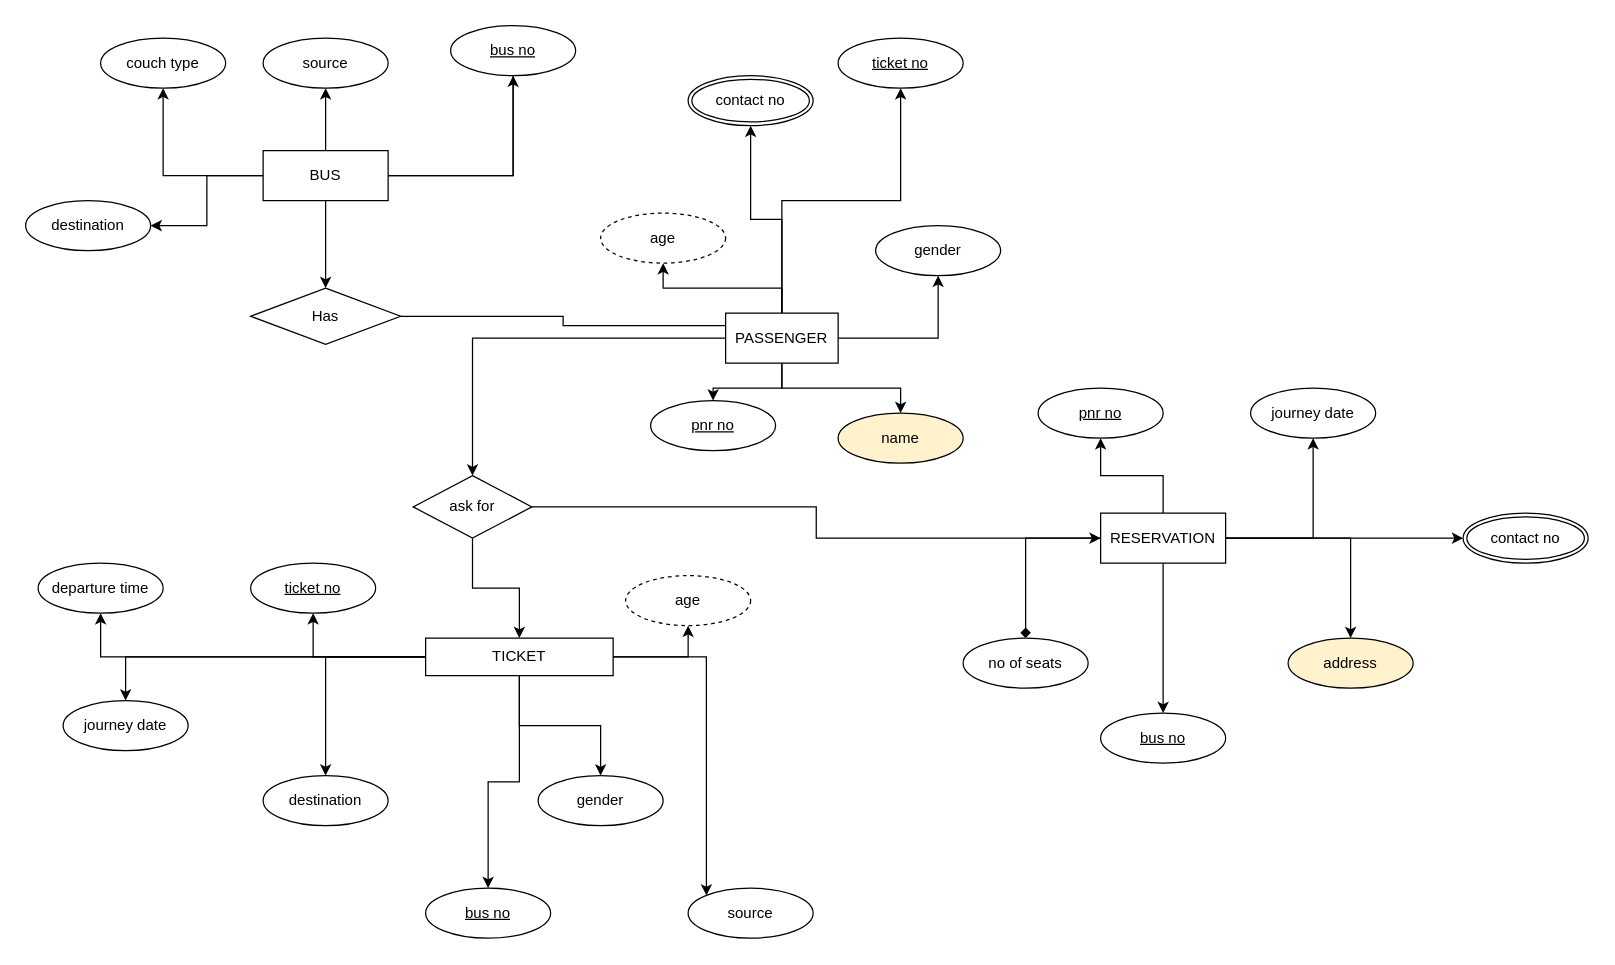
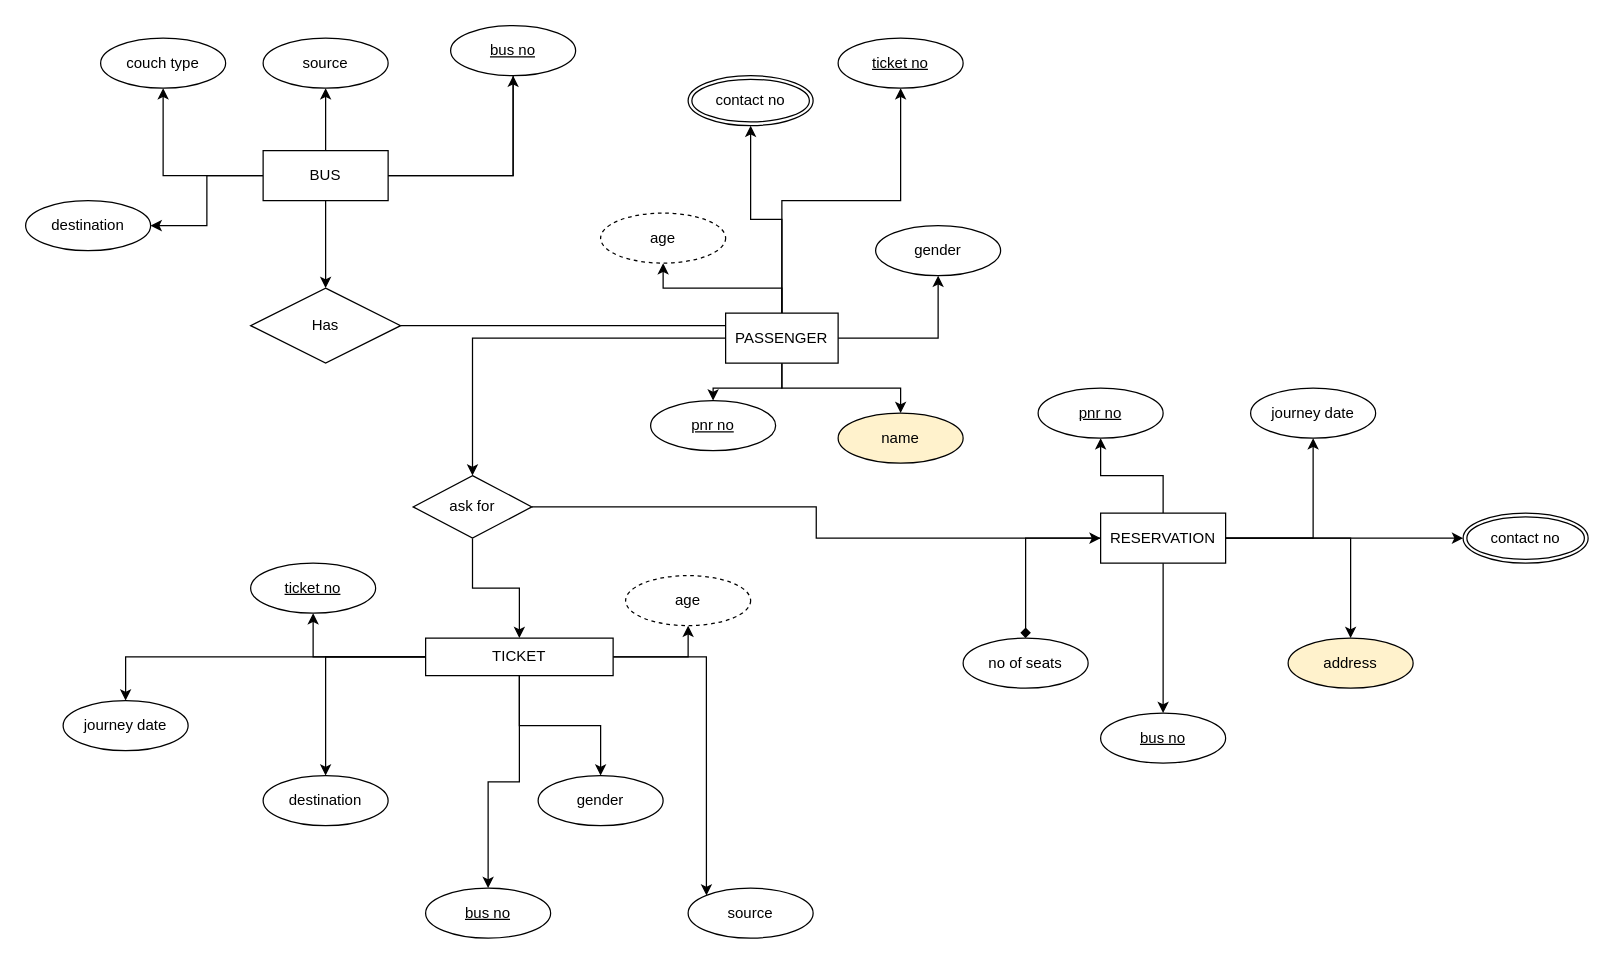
node "Has": size 150x56 -> 150x75
node "departure time": removed
edge "TICKET" -> "departure time": removed
